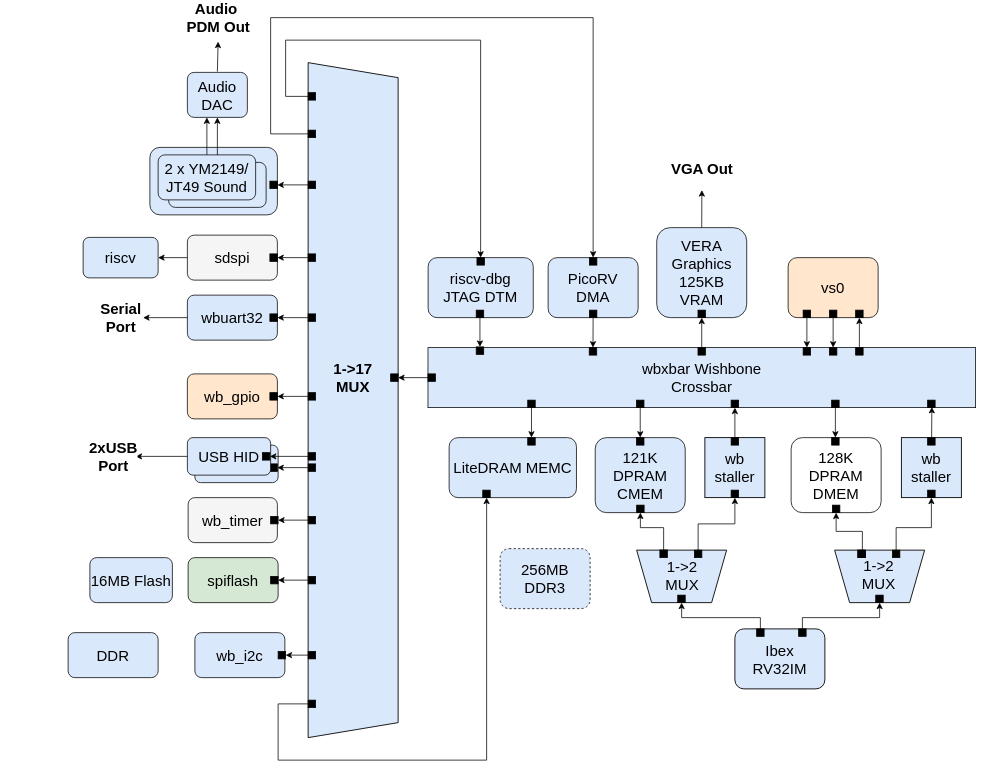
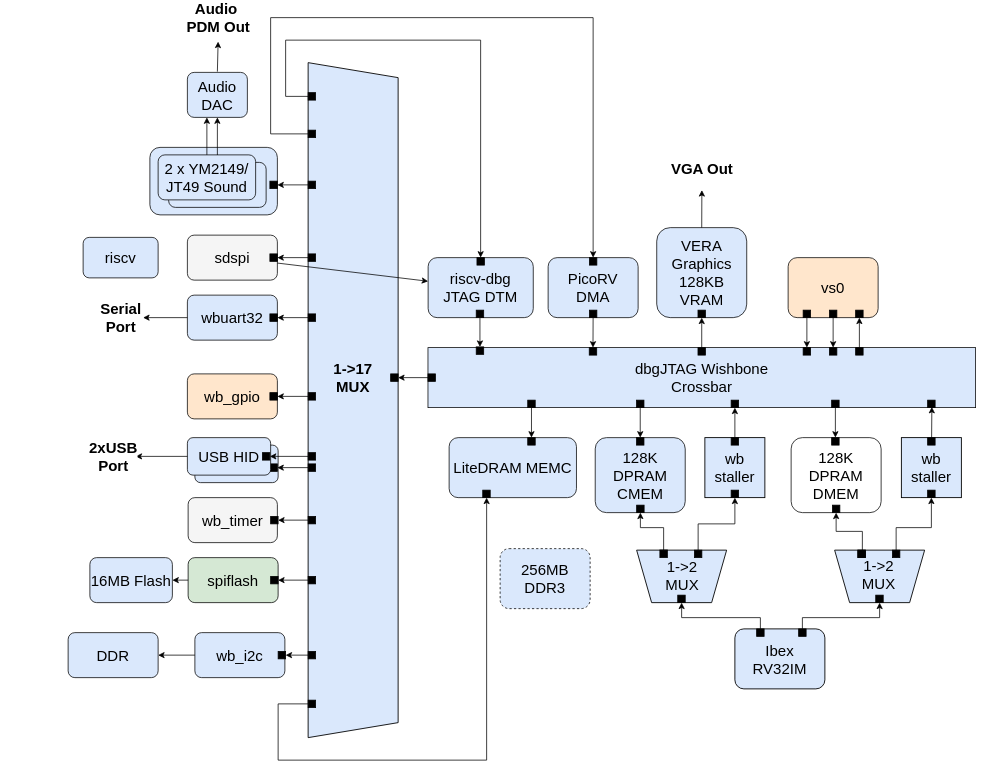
edge "sdspi" -> "riscv": now "sdspi" -> "riscv-dbgJTAG DTM"
node "VERA Graphics 125KB VRAM": label "VERA Graphics 125KB VRAM" -> "VERA Graphics 128KB VRAM"
node "wbxbar Wishbone Crossbar": label "wbxbar Wishbone Crossbar" -> "dbgJTAG Wishbone Crossbar"
node "121K DPRAM CMEM": label "121K DPRAM CMEM" -> "128K DPRAM CMEM"
edge "spiflash" -> "16MB Flash": added
edge "wb_i2c" -> "DDR": added
